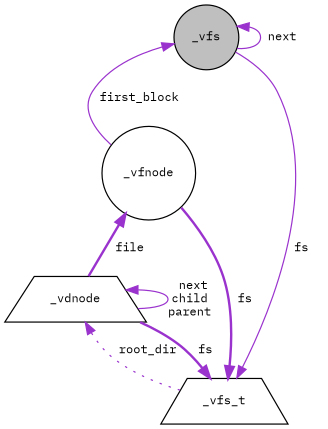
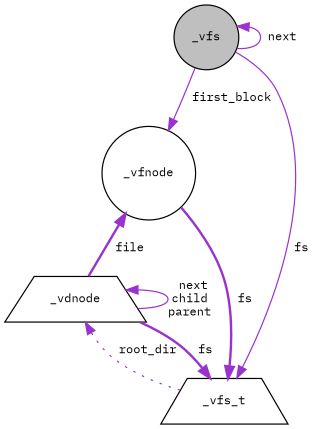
edge "_vfnode" -> "_vfs": reversed
